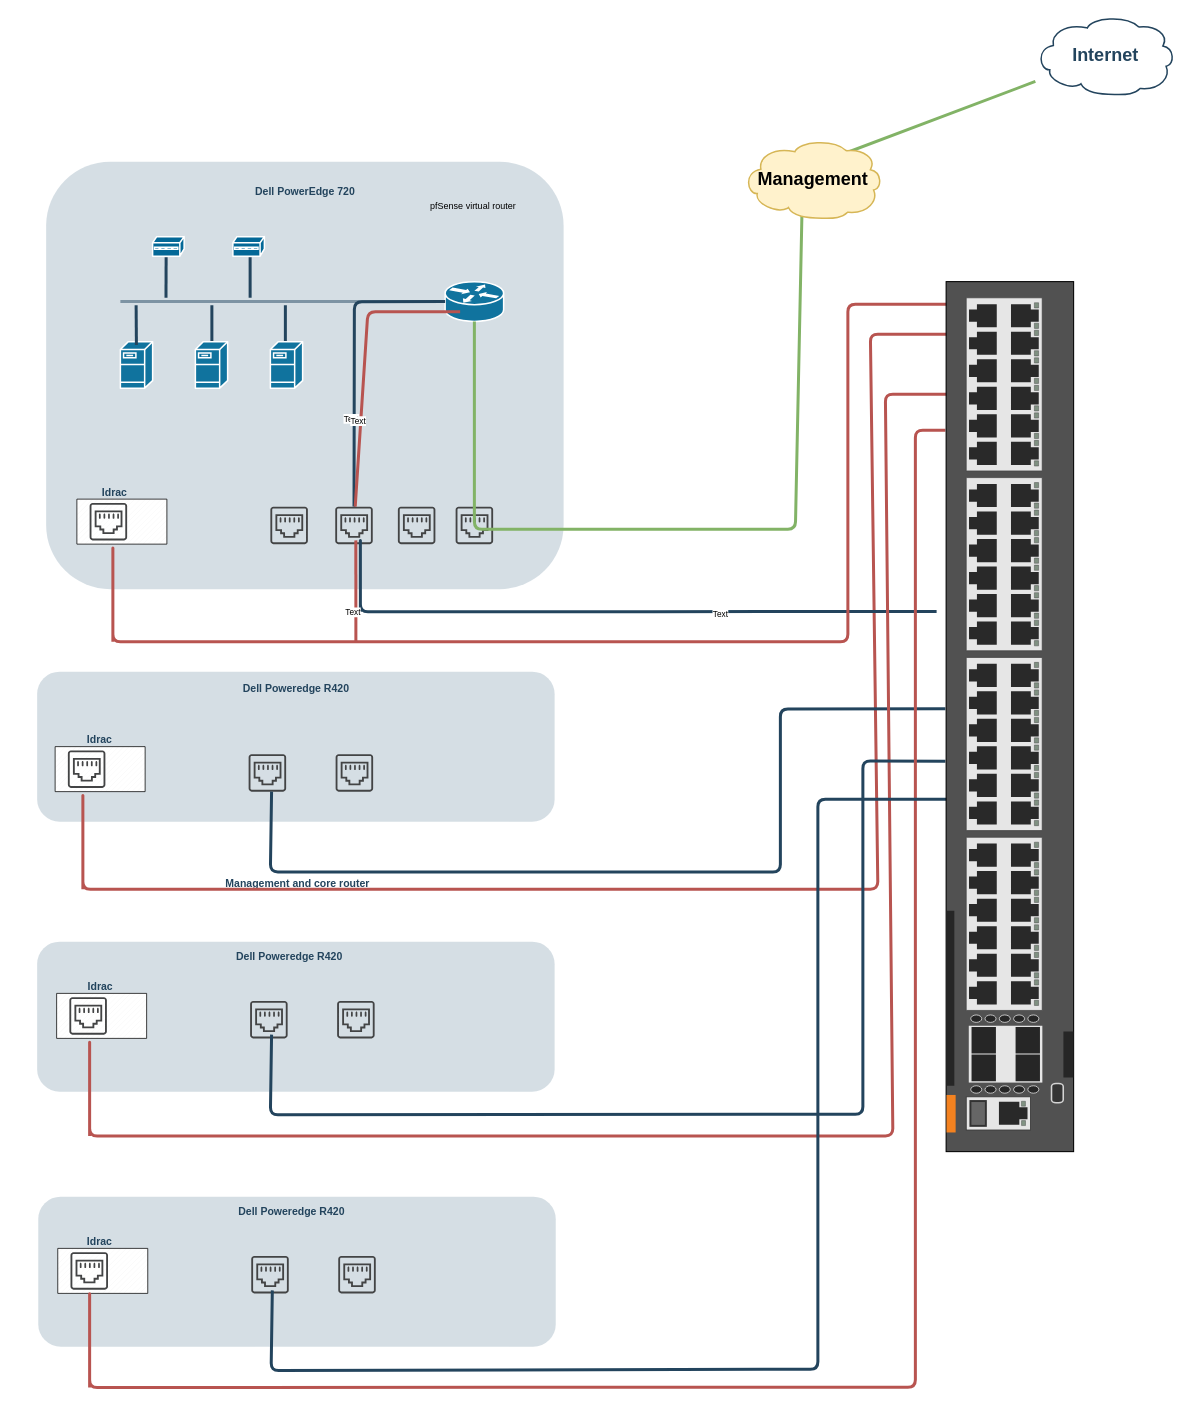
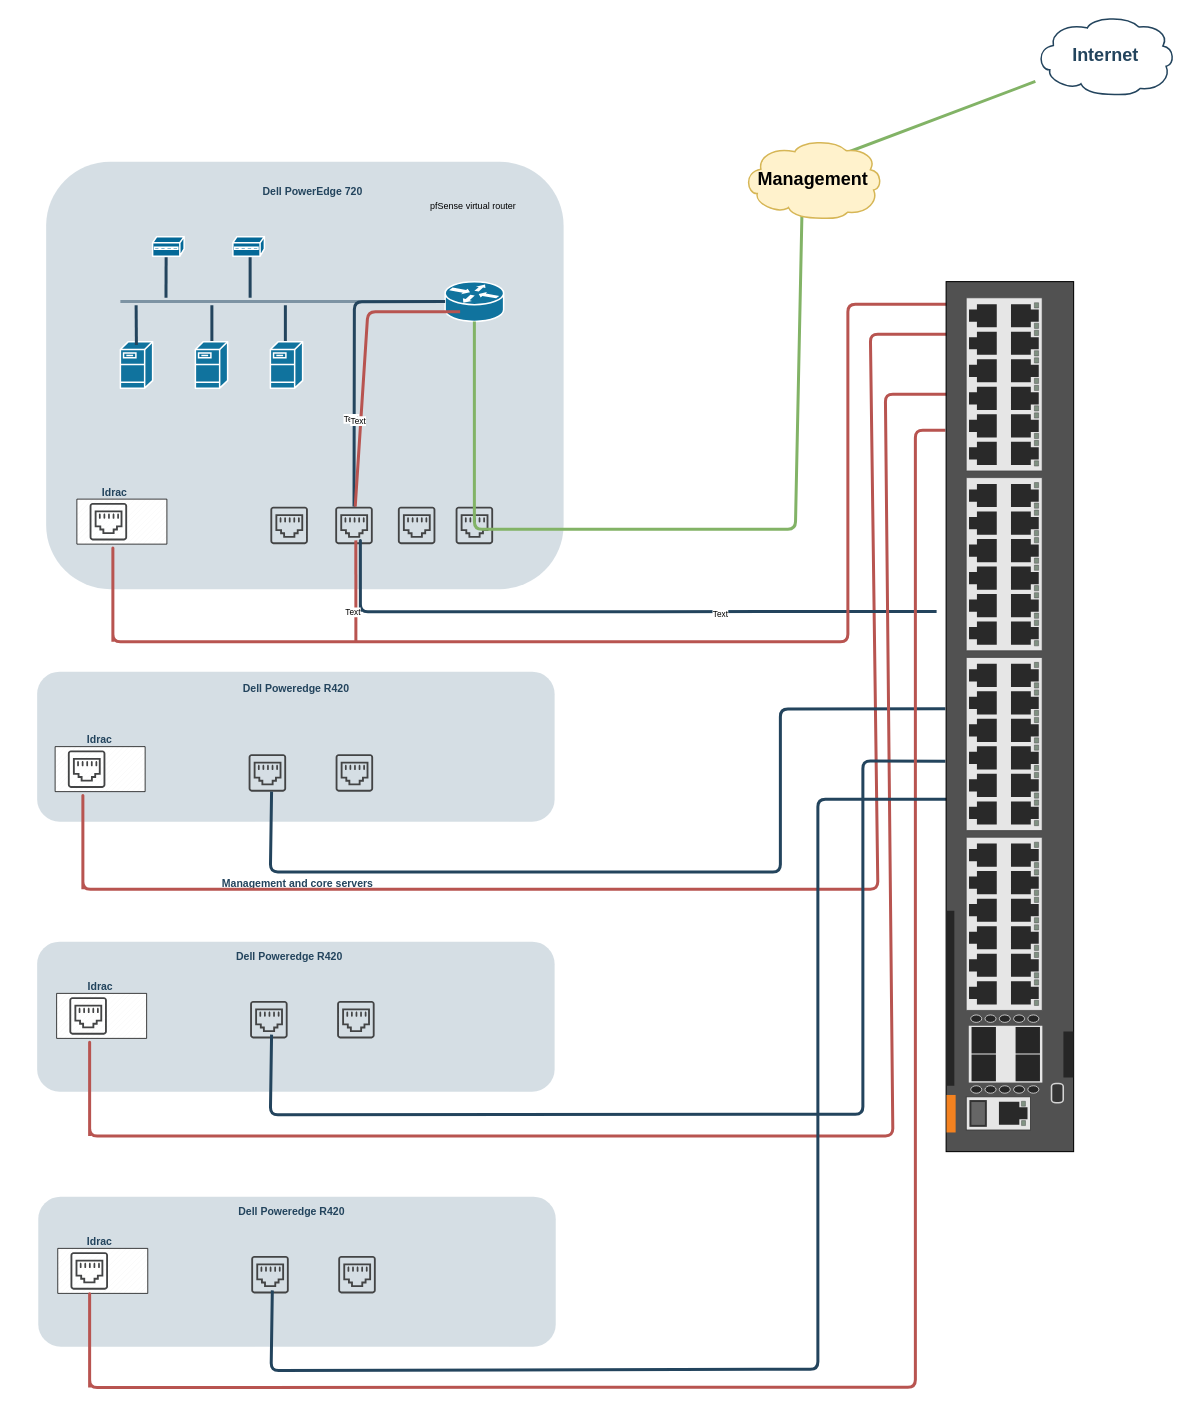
node "Dell PowerEdge 720": moved (305, 191) -> (312, 191)
node "Management and core router": label "Management and core router" -> "Management and core servers"
